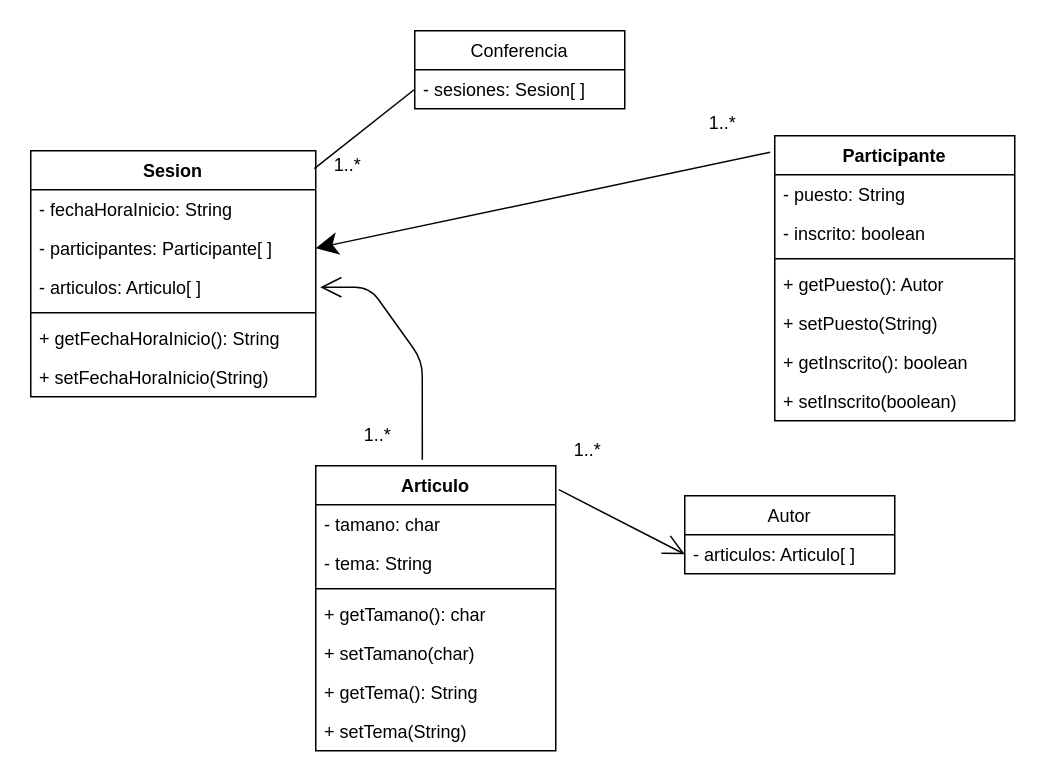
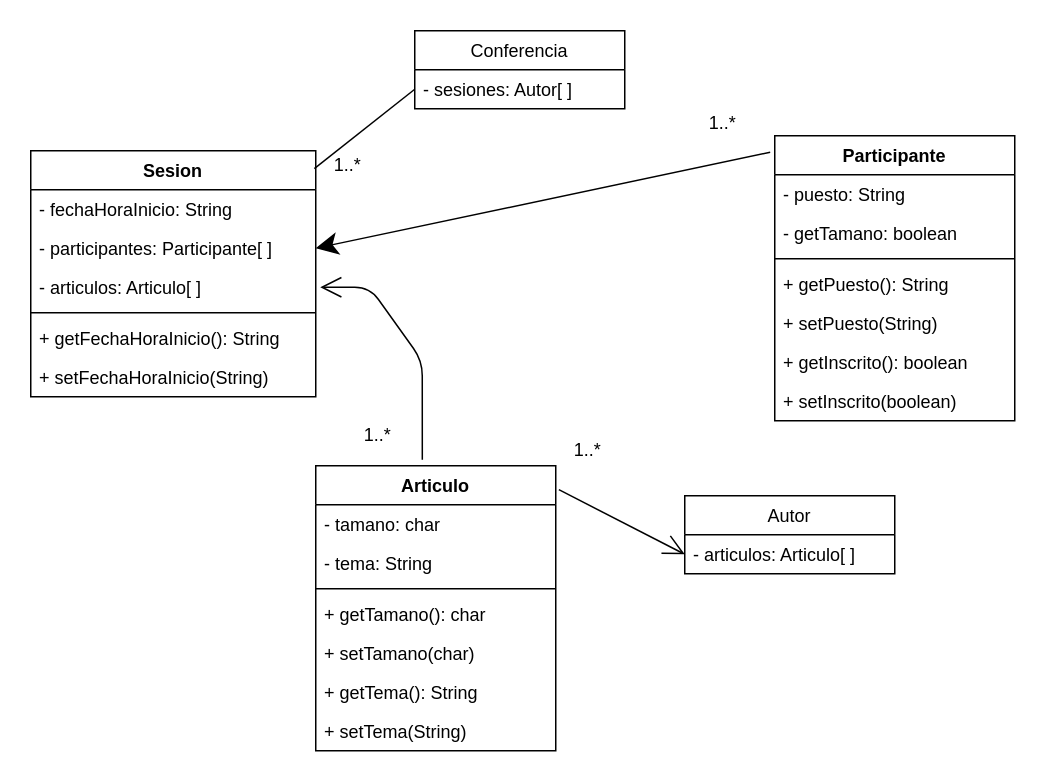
node "- sesiones: Sesion[ ]": label "- sesiones: Sesion[ ]" -> "- sesiones: Autor[ ]"
node "- inscrito: boolean": label "- inscrito: boolean" -> "- getTamano: boolean"
node "+ getPuesto(): Autor": label "+ getPuesto(): Autor" -> "+ getPuesto(): String"
